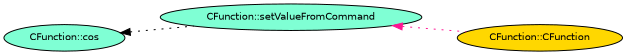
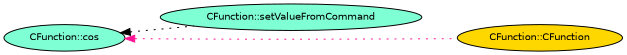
edge "CFunction::CFunction" -> "CFunction::setValueFromCommand": now "CFunction::CFunction" -> "CFunction::cos"
